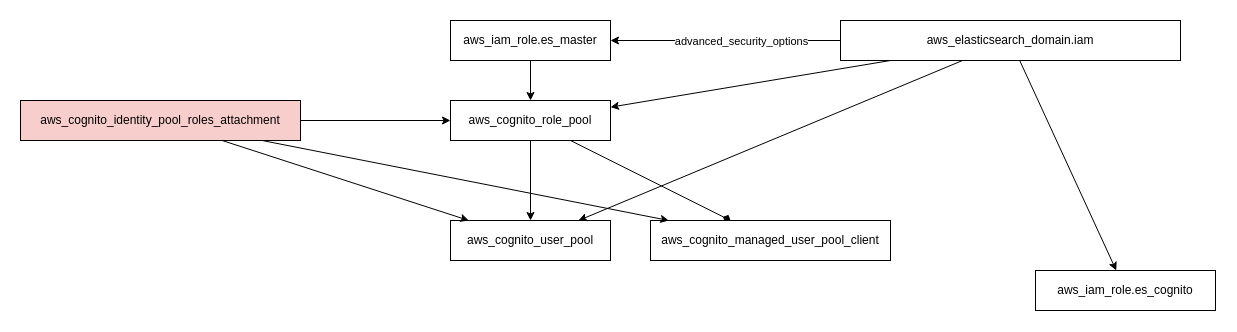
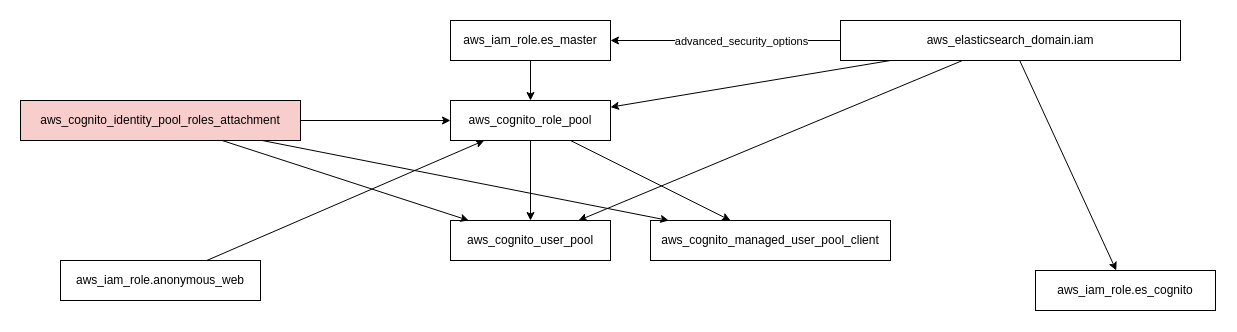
edge "aws_iam_role.anonymous_web" -> "aws_cognito_role_pool": added
edge "aws_cognito_role_pool" -> "aws_cognito_managed_user_pool_client": arrowhead diamond -> classic
node "aws_iam_role.anonymous_web": added
